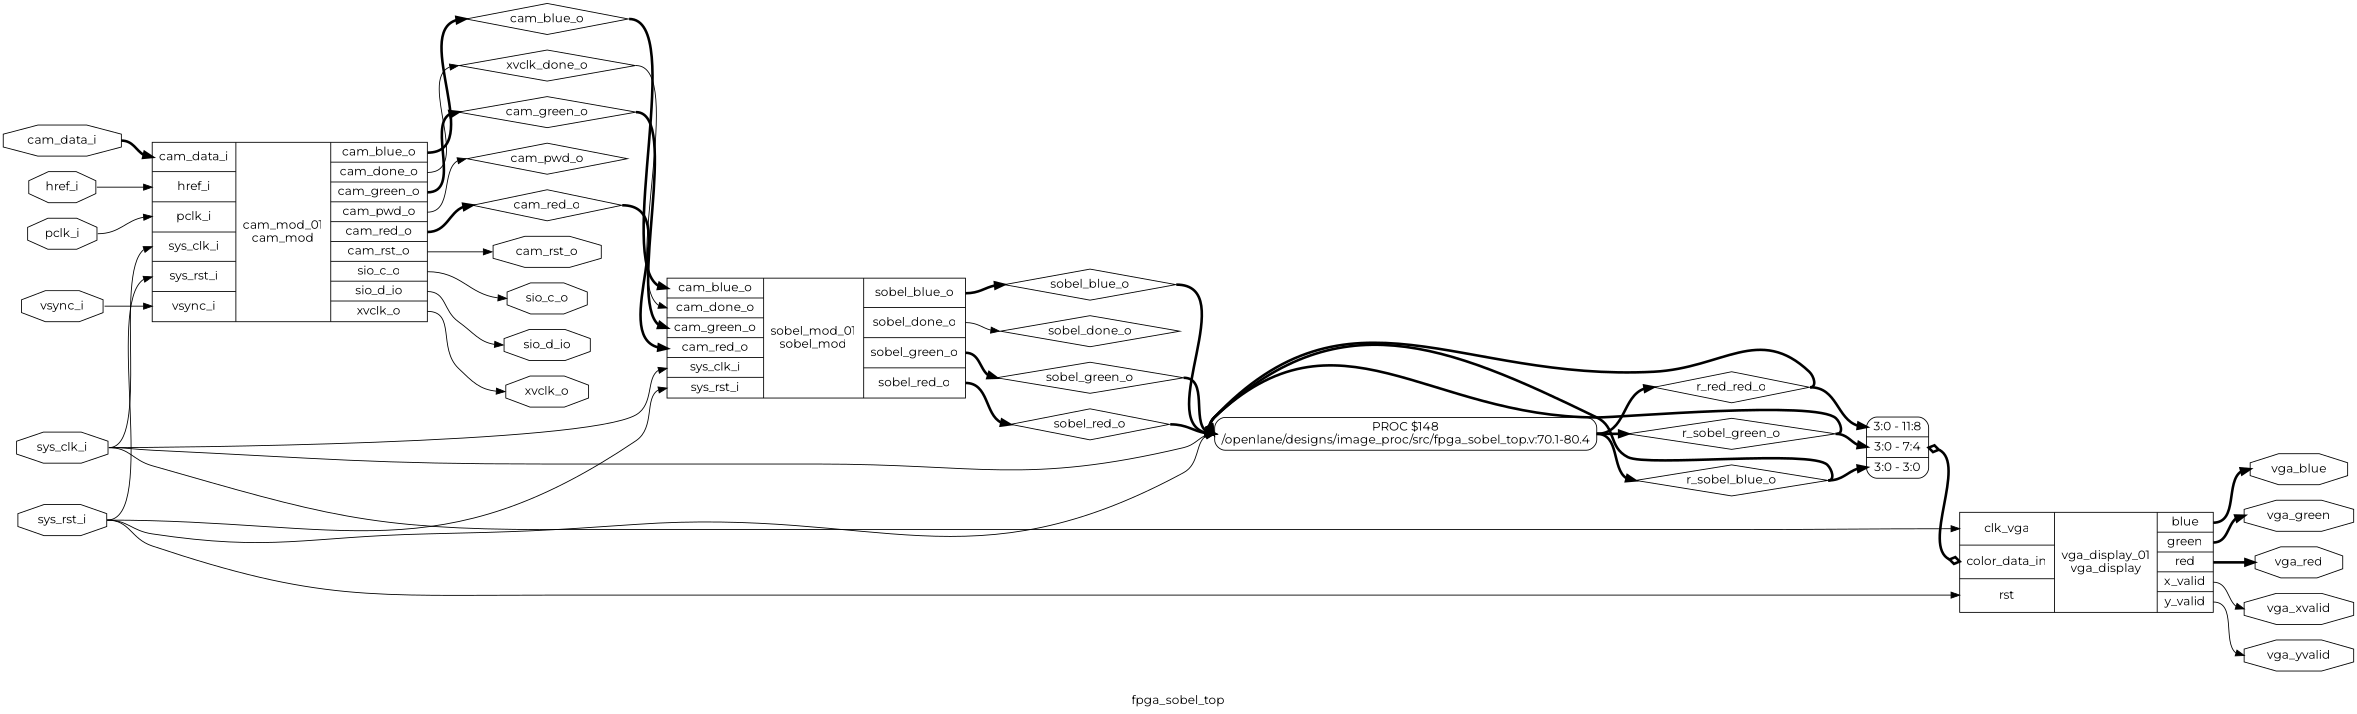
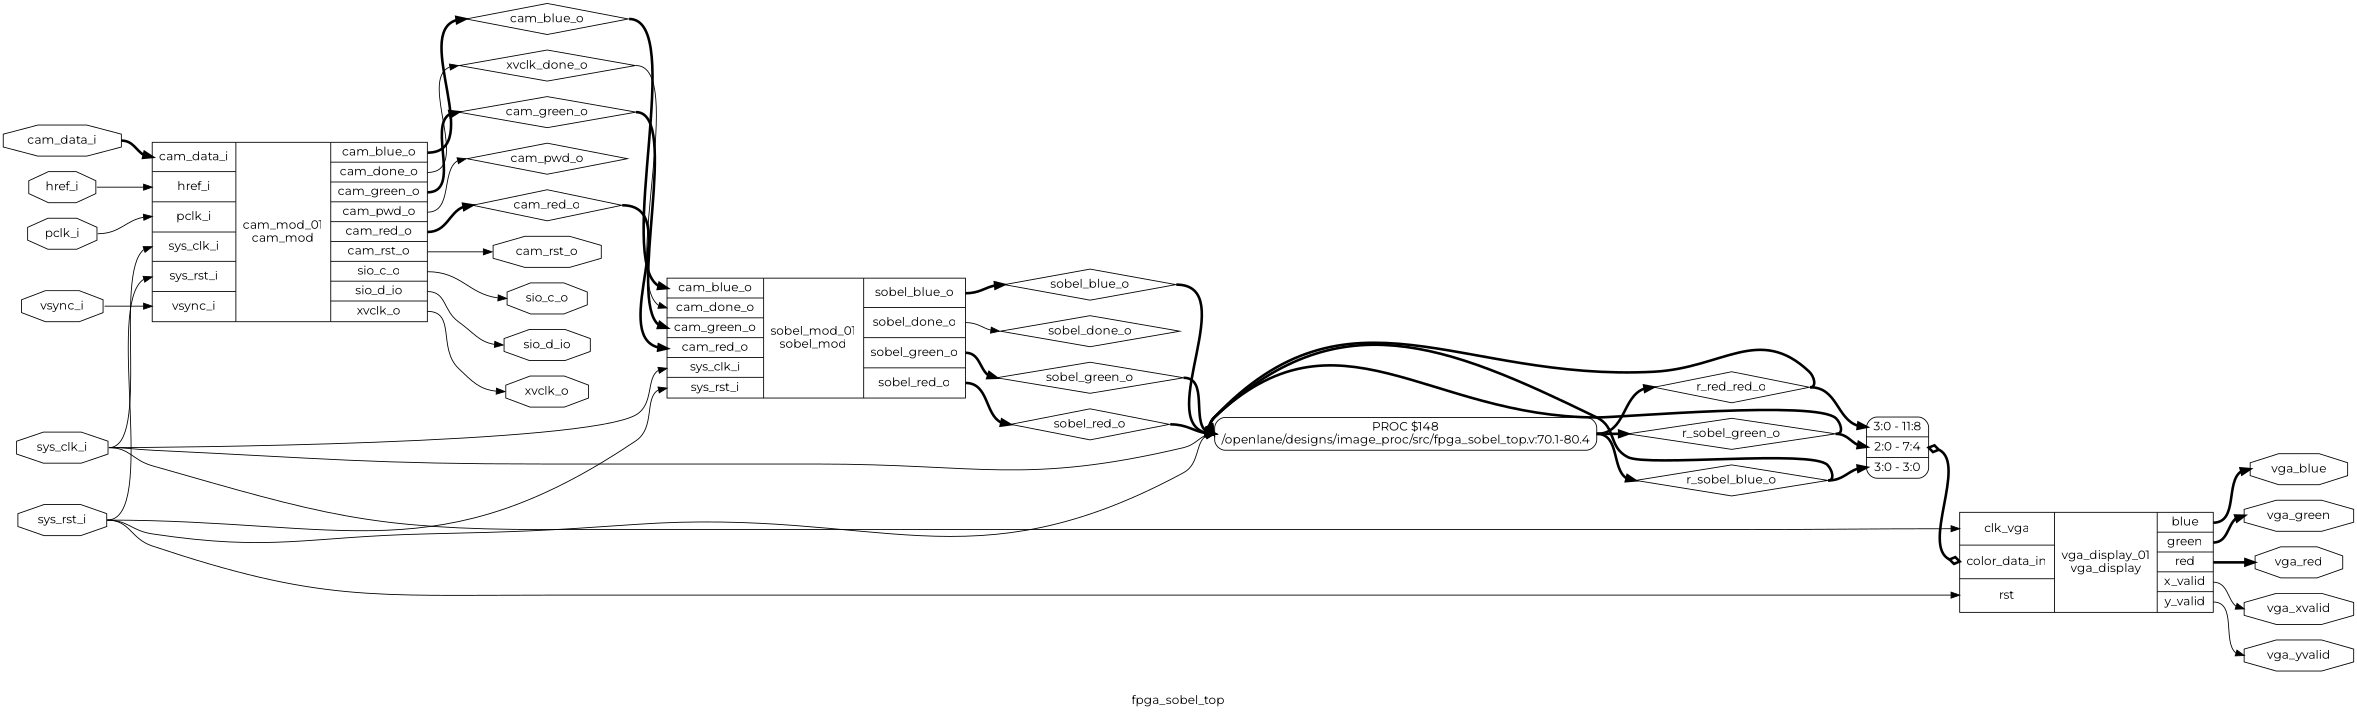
node "3:0 - 11:8": text "3:0 - 7:4" -> "2:0 - 7:4"
